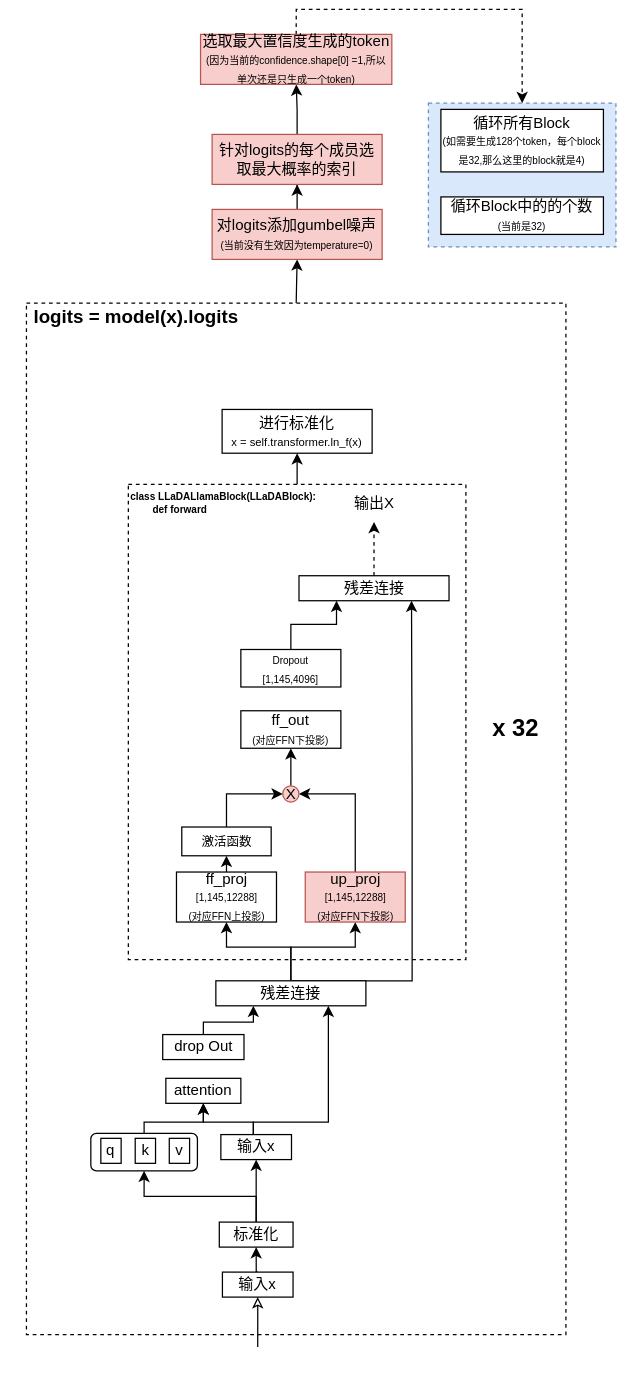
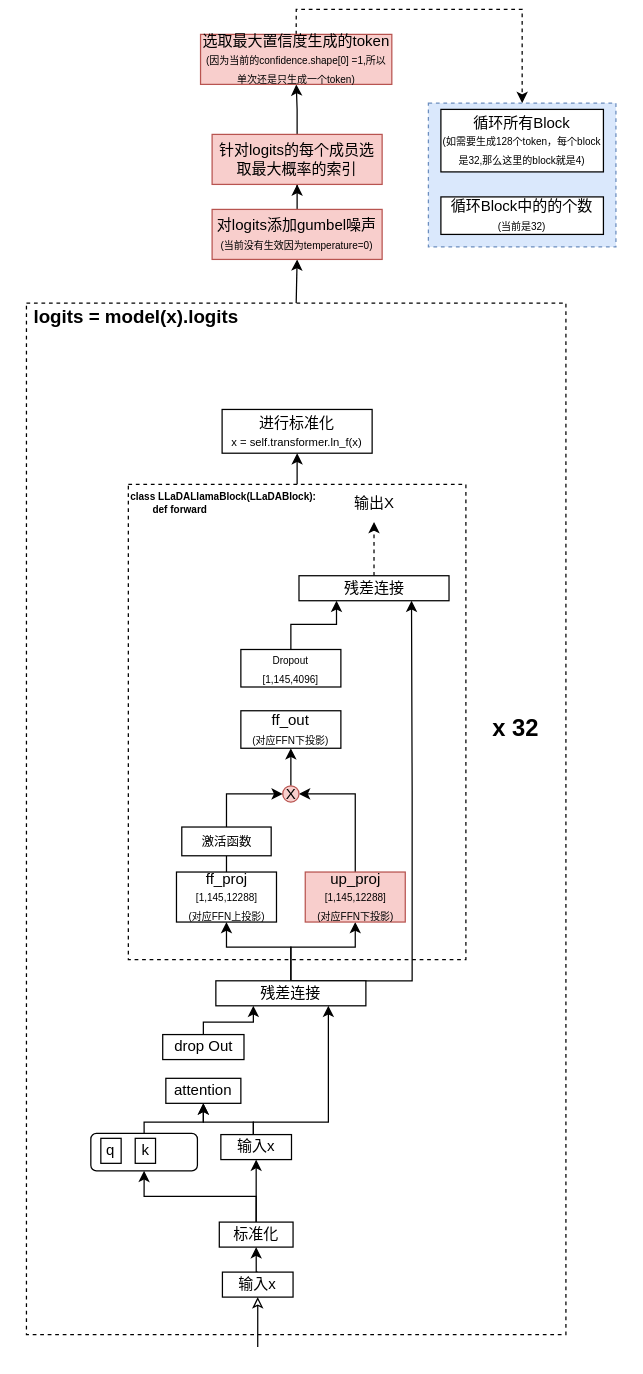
edge "ff_proj [1,145,12288] (对应FFN上投影)" -> "激活函数": arrowhead classic -> none
node "v": removed
